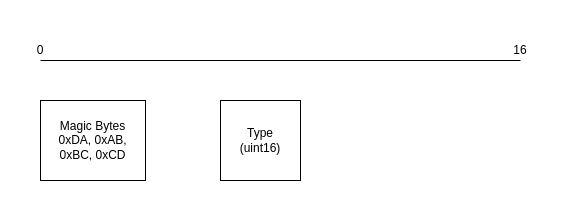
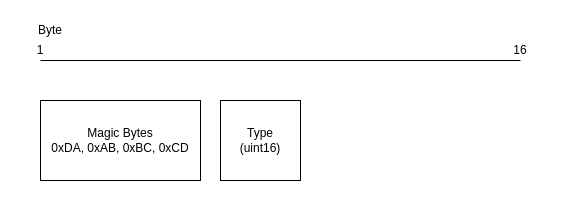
node "Byte": added
node "0": label "0" -> "1"
node "Magic Bytes 0xDA, 0xAB, 0xBC, 0xCD": size 105x80 -> 160x80
